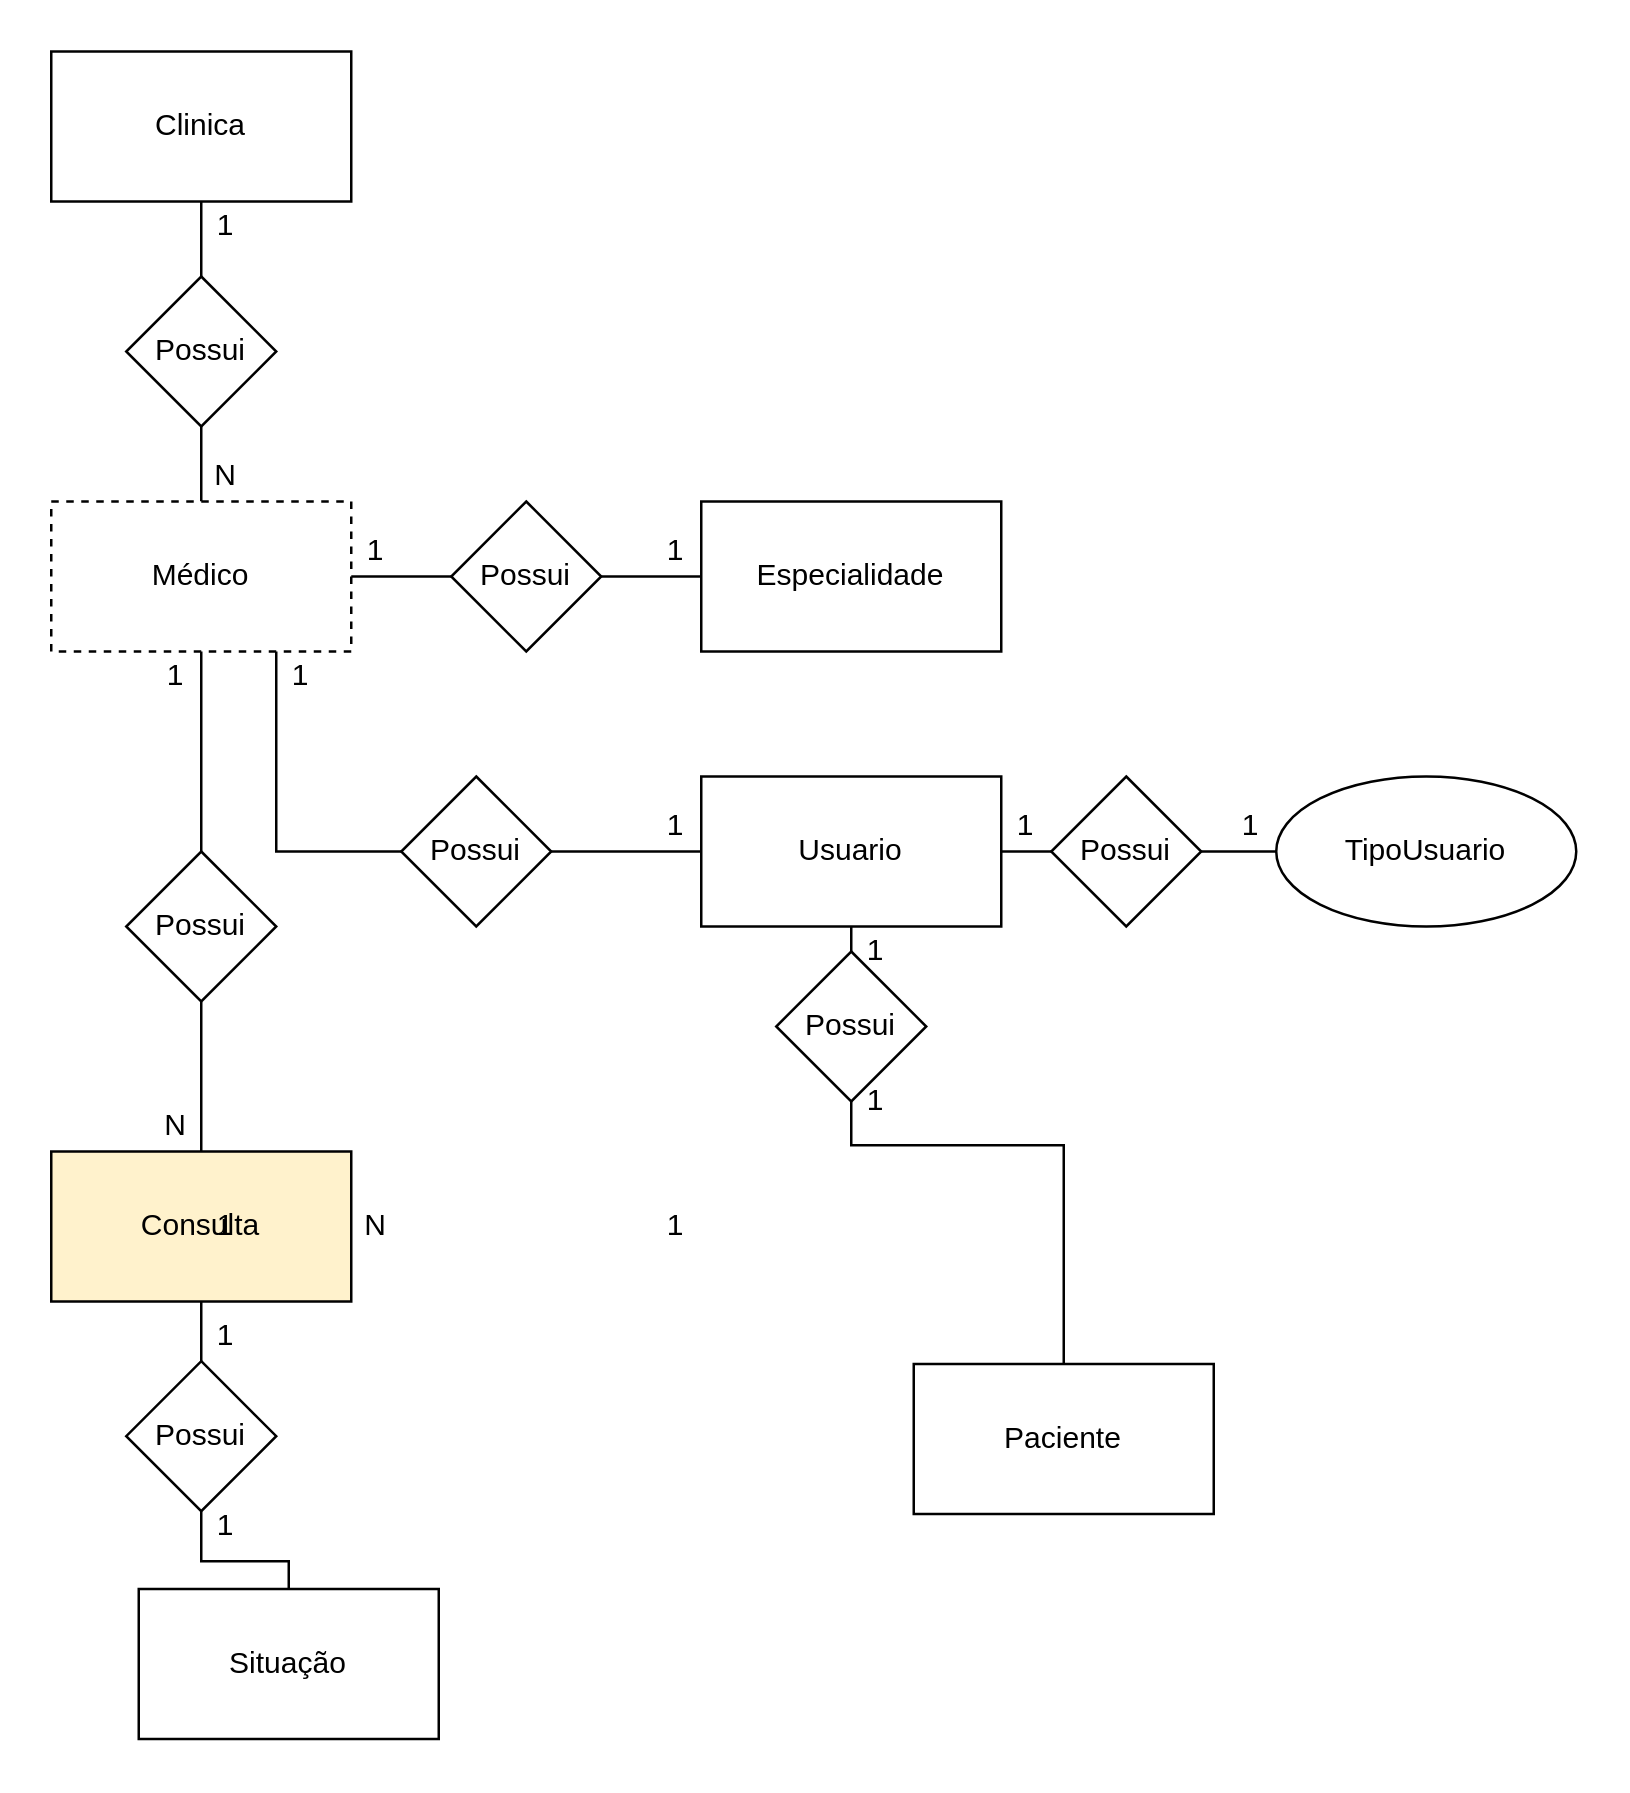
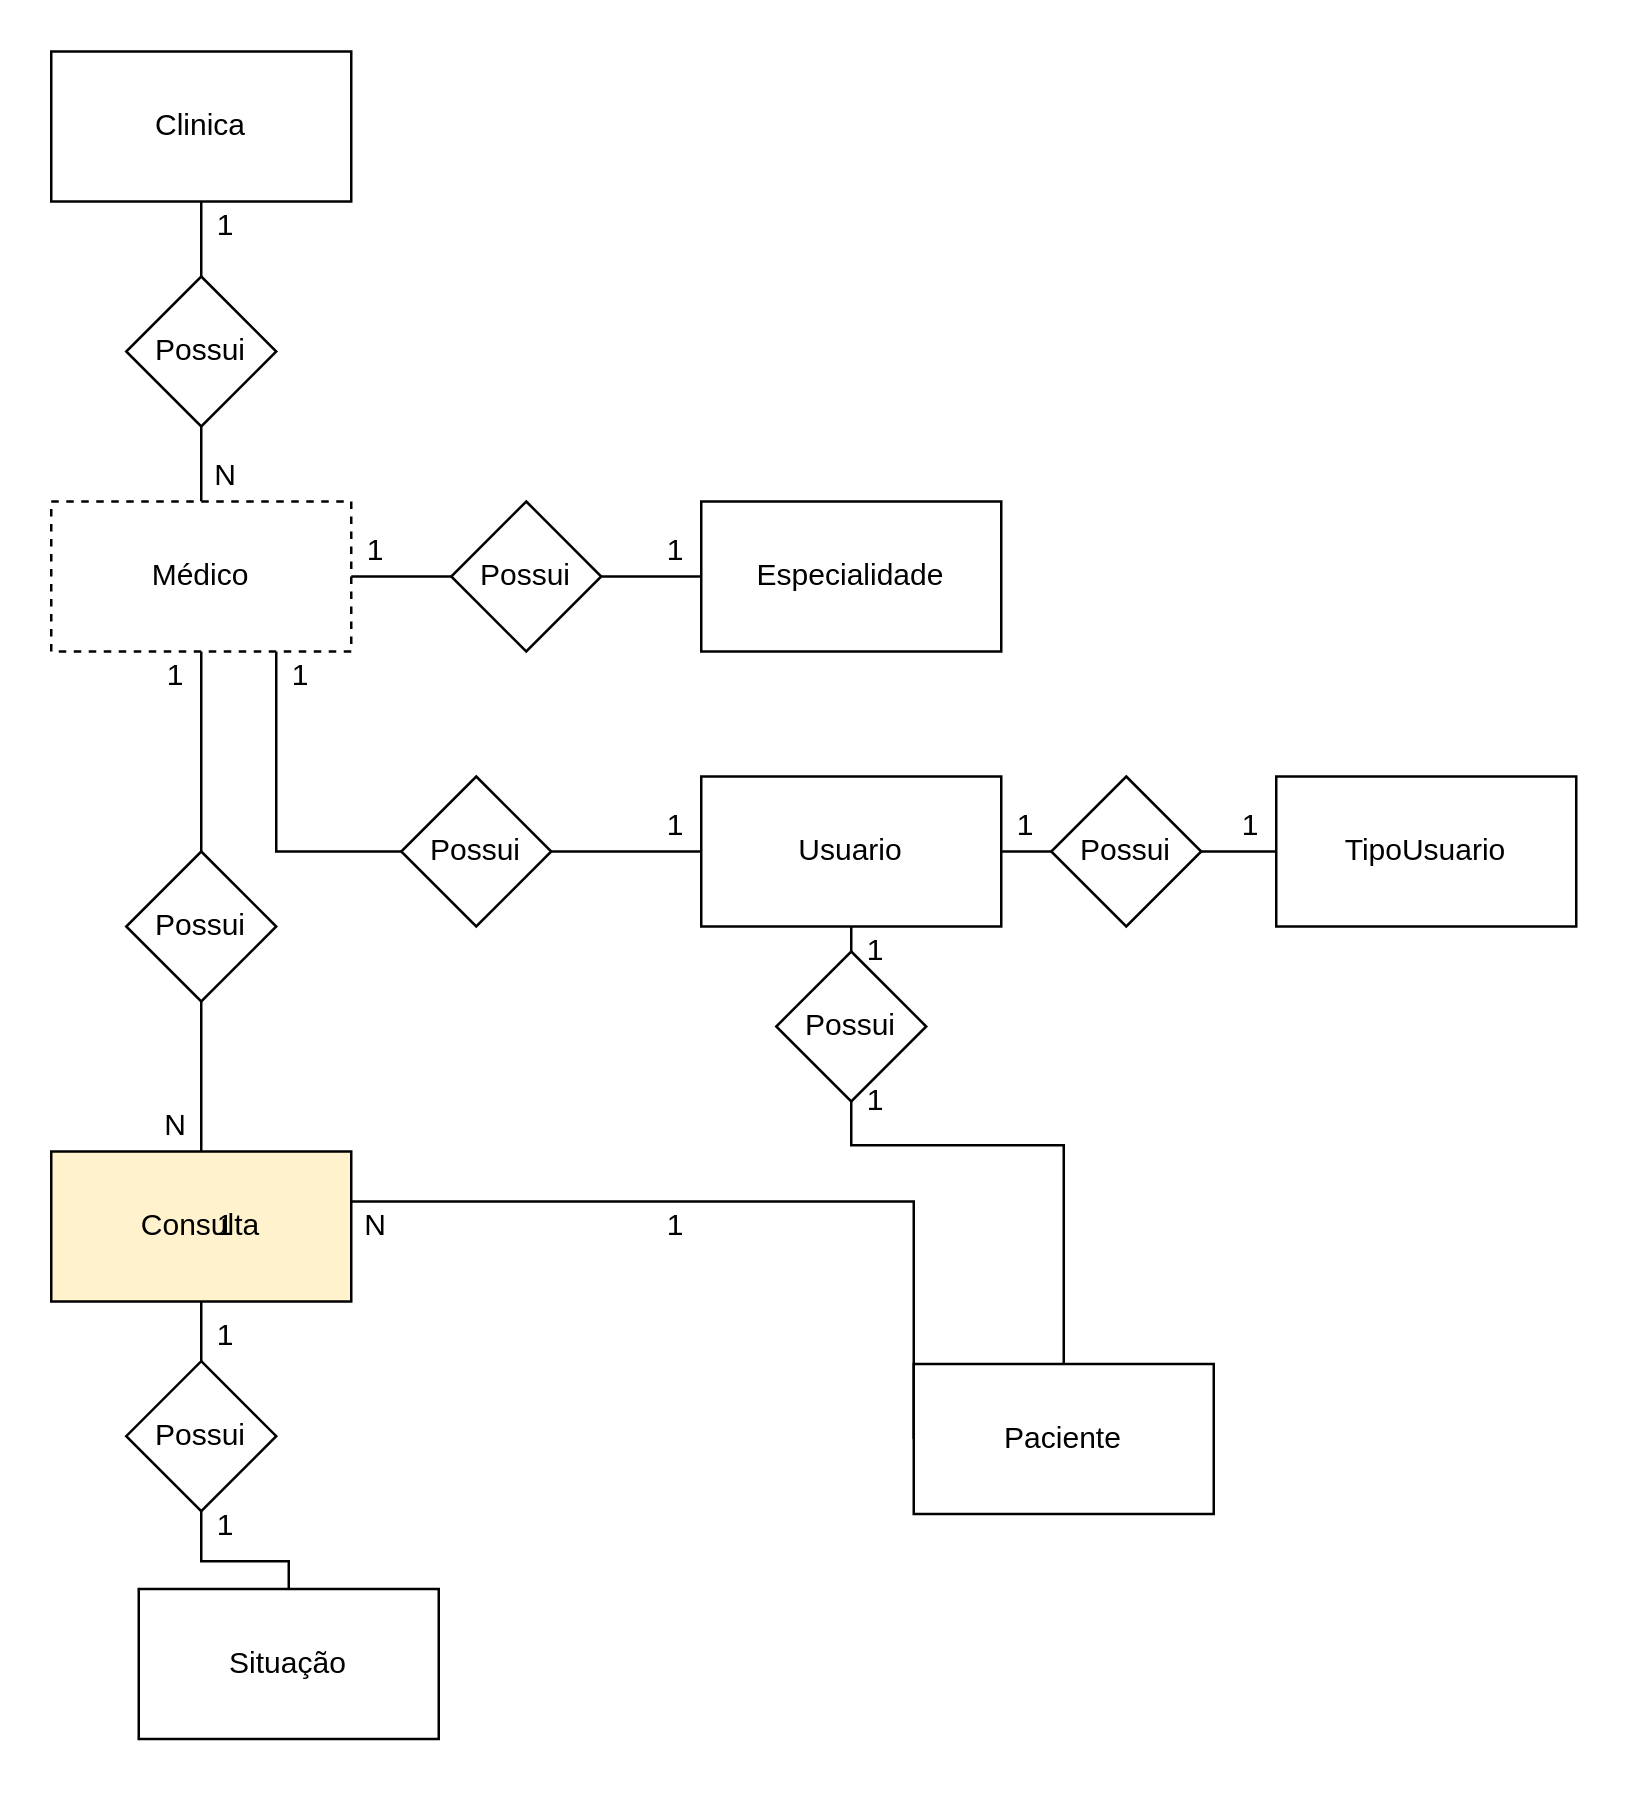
node "TipoUsuario": shape ellipse -> rectangle
edge "Consulta" -- "Paciente": added
